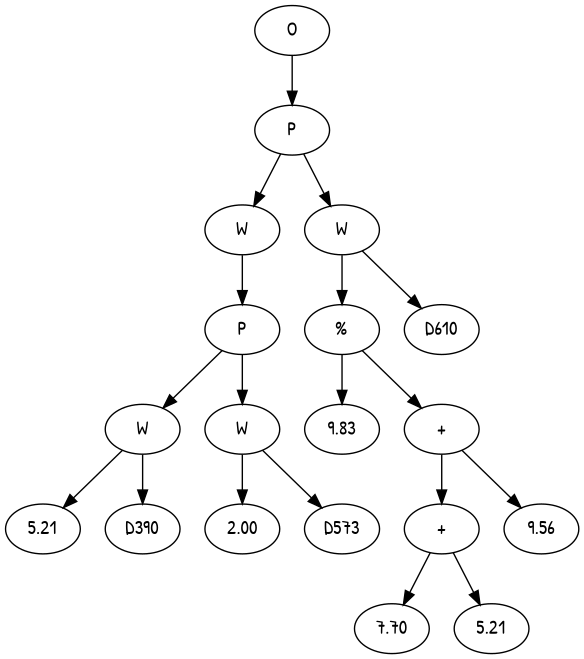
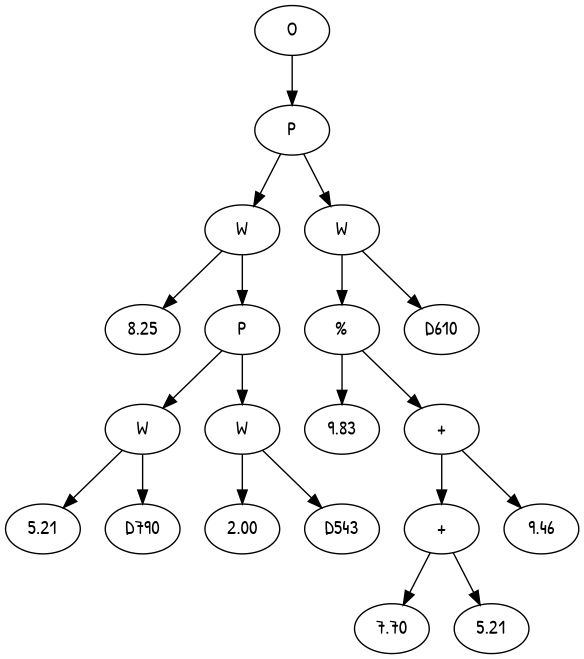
node "8.25": added
node "D390": label "D390" -> "D790"
node "D573": label "D573" -> "D543"
node "9.56": label "9.56" -> "9.46"
